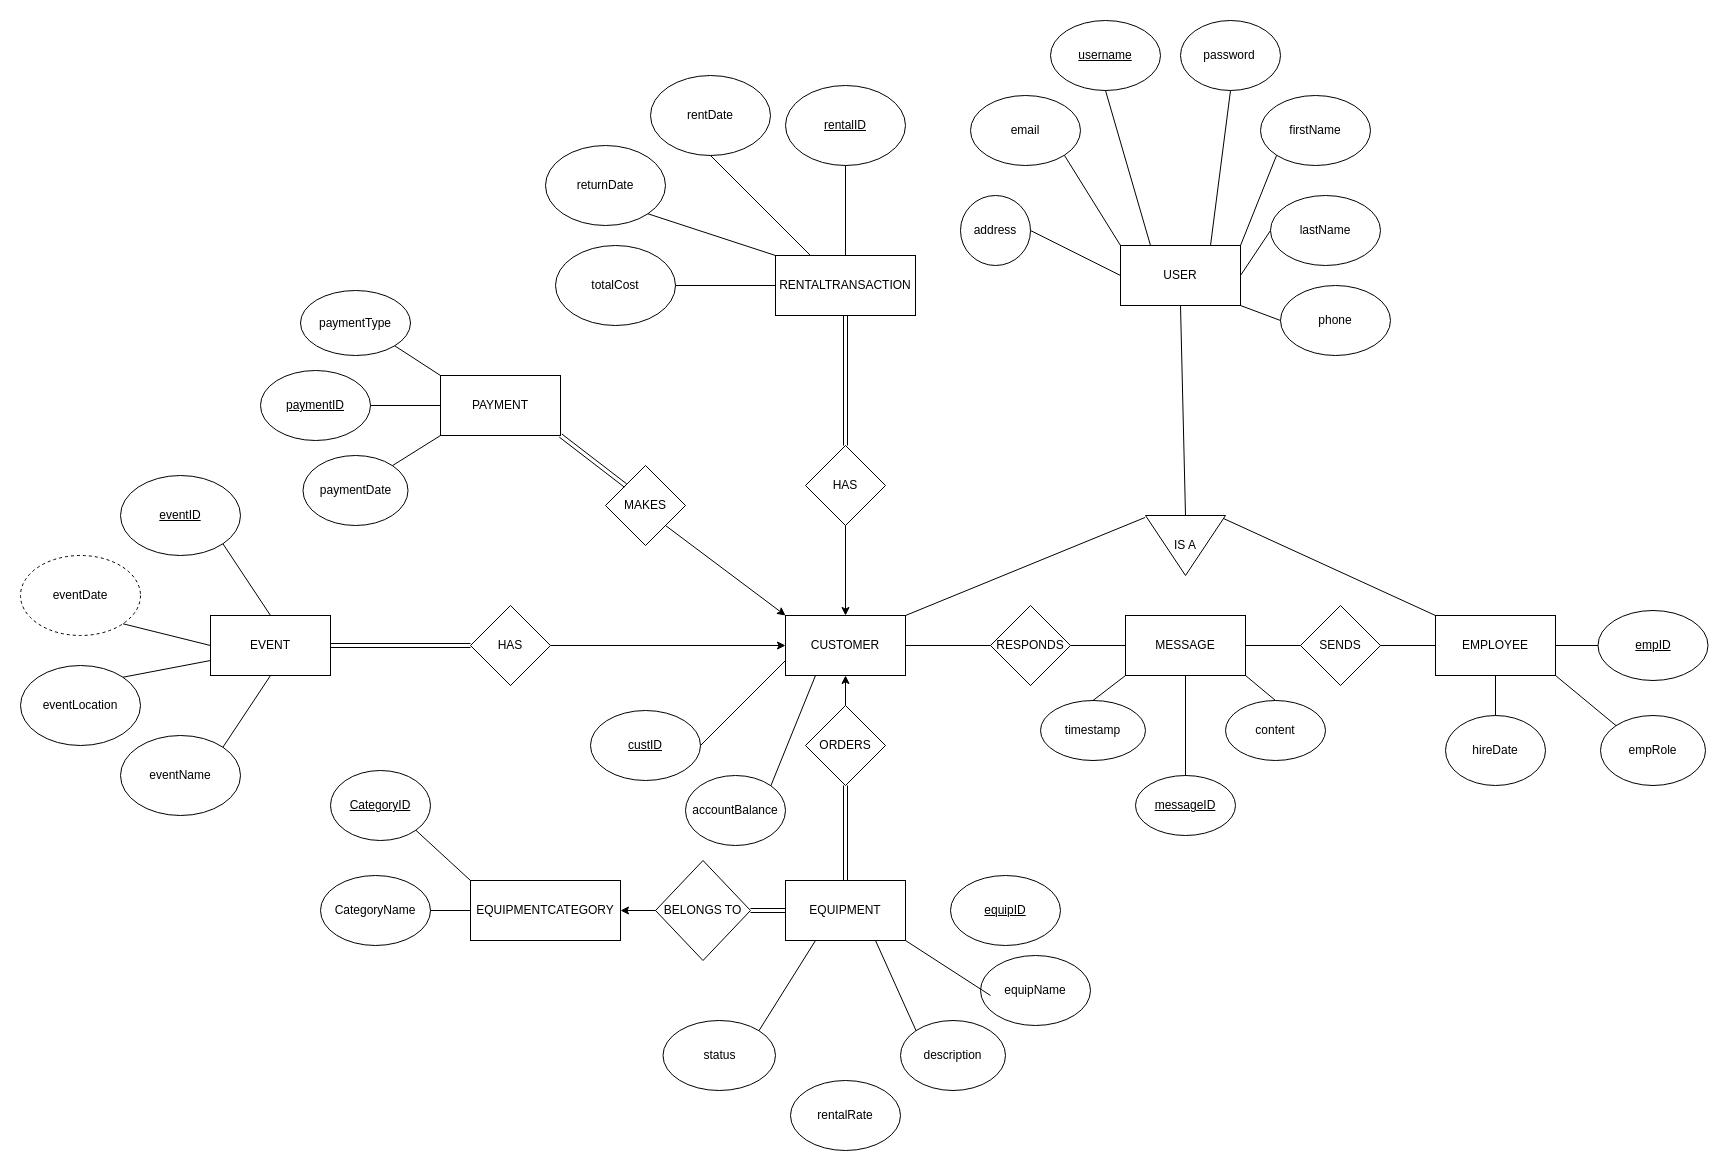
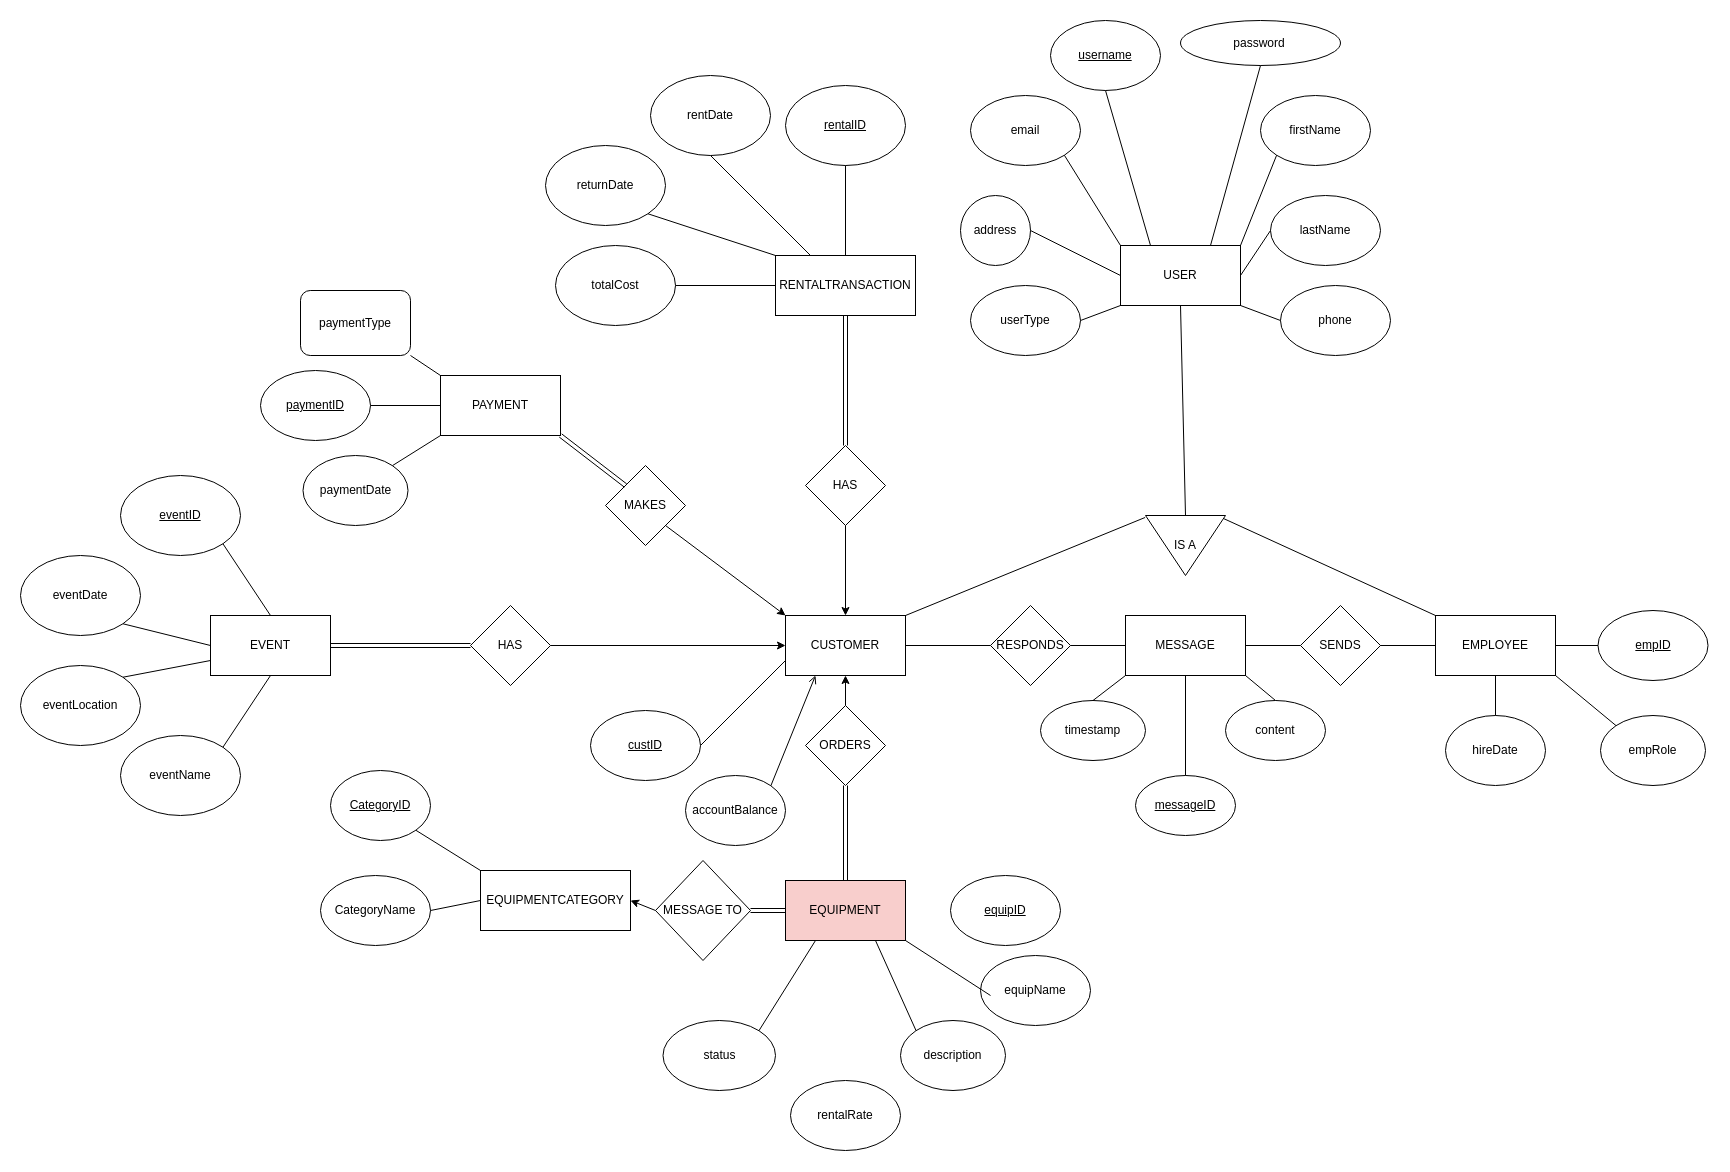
node "password": size 100x70 -> 160x45
edge "USER" -- "userType": added
node "userType": added
node "paymentType": shape ellipse -> rounded rectangle
node "eventDate": style dashed -> solid
edge "CUSTOMER" -- "accountBalance": arrowhead none -> open
node "EQUIPMENTCATEGORY": moved (546, 911) -> (556, 901)
node "BELONGS TO": label "BELONGS TO" -> "MESSAGE TO"
node "EQUIPMENT": fillcolor #ffffff -> #f8cecc
